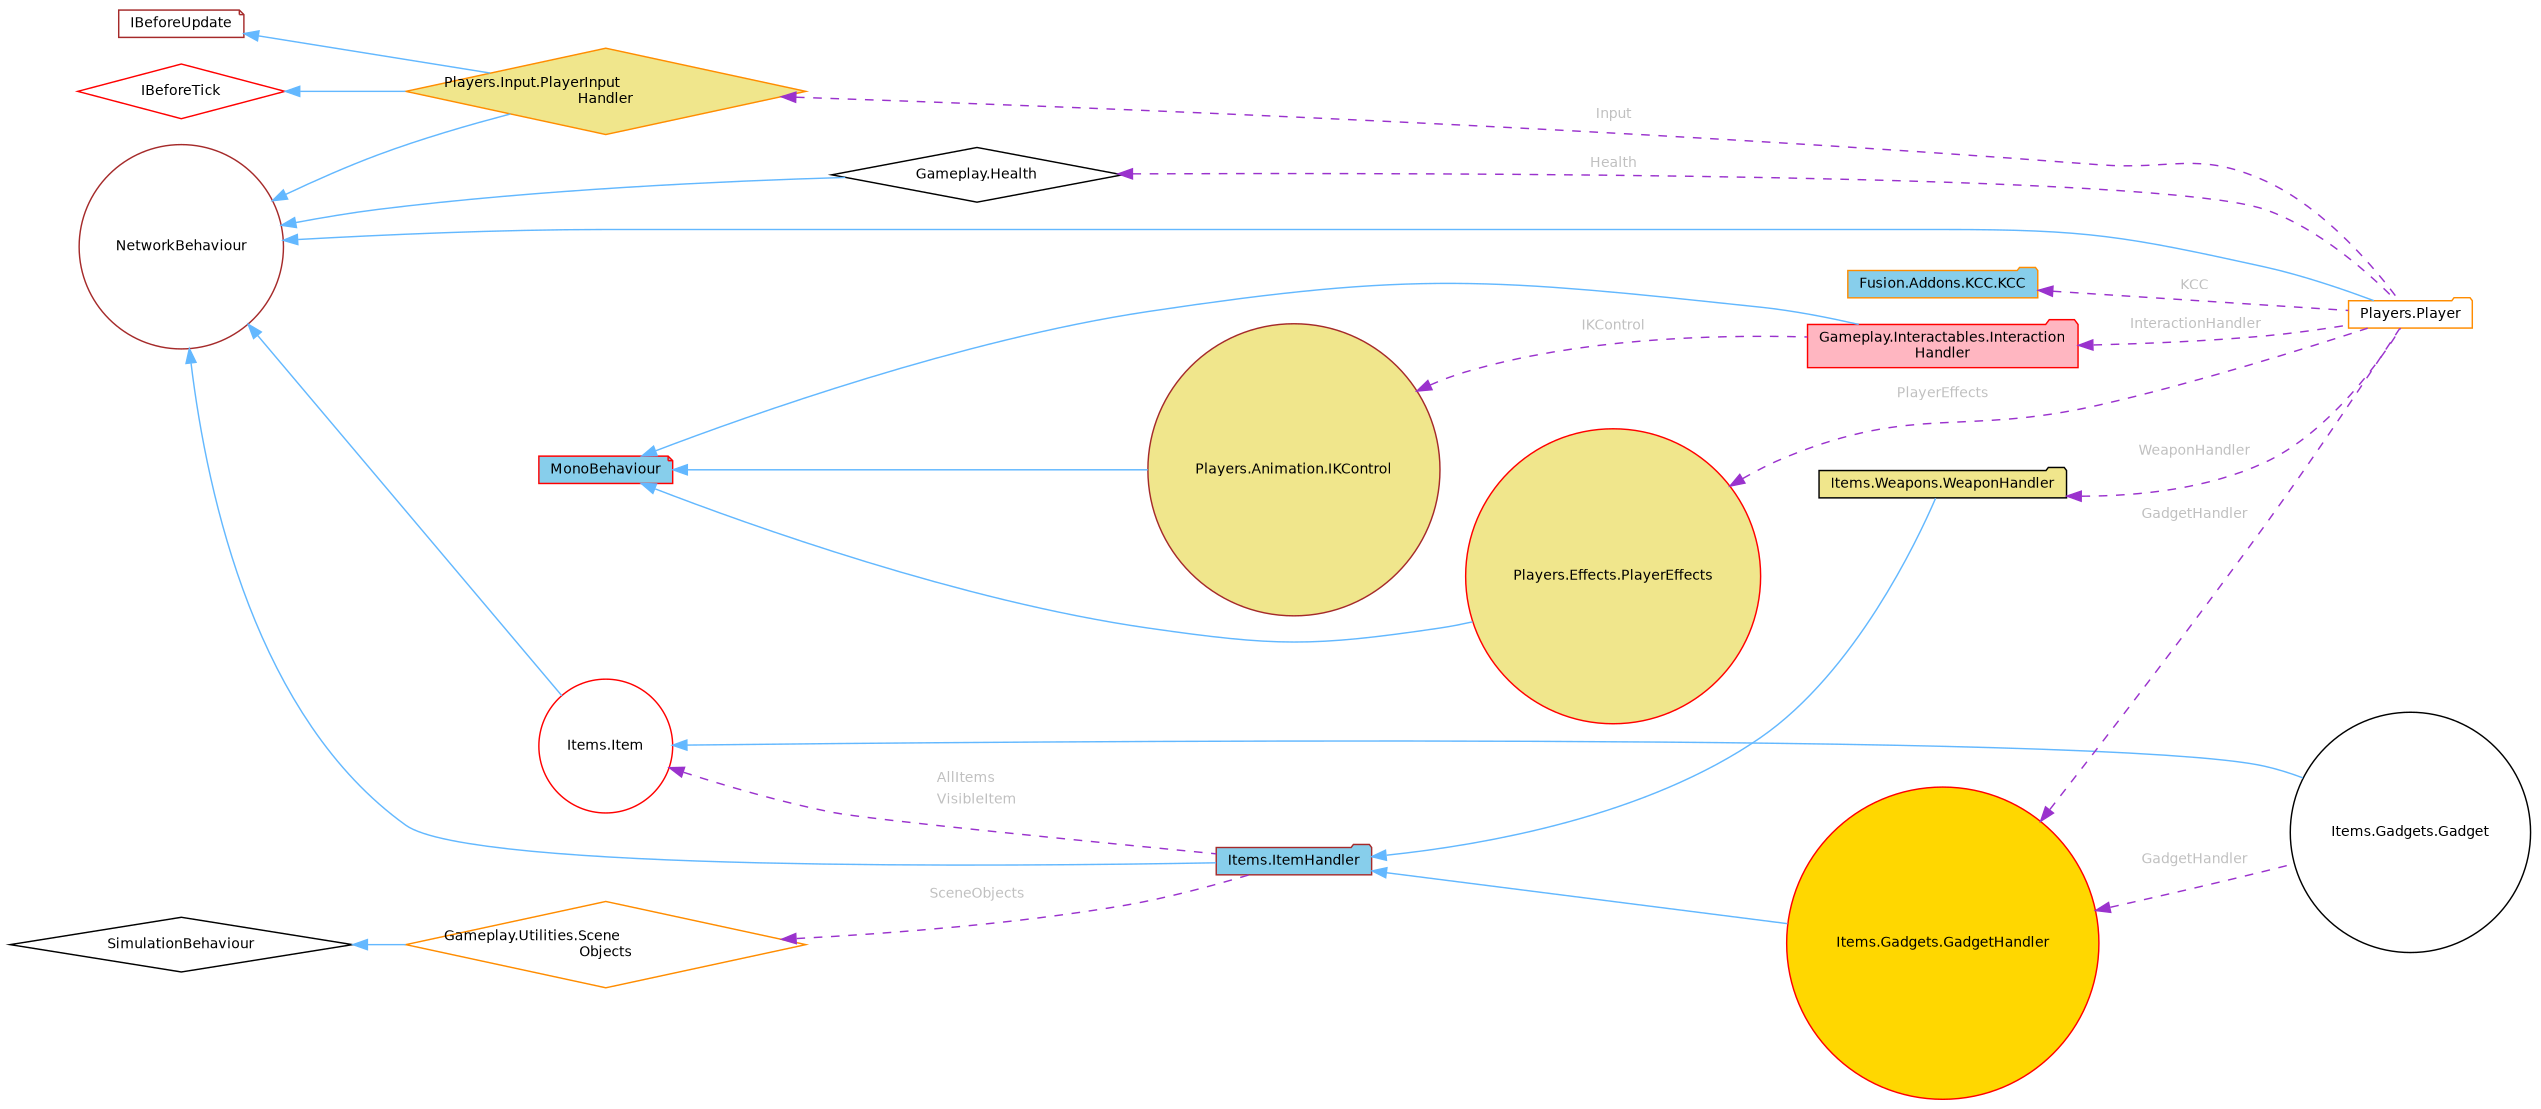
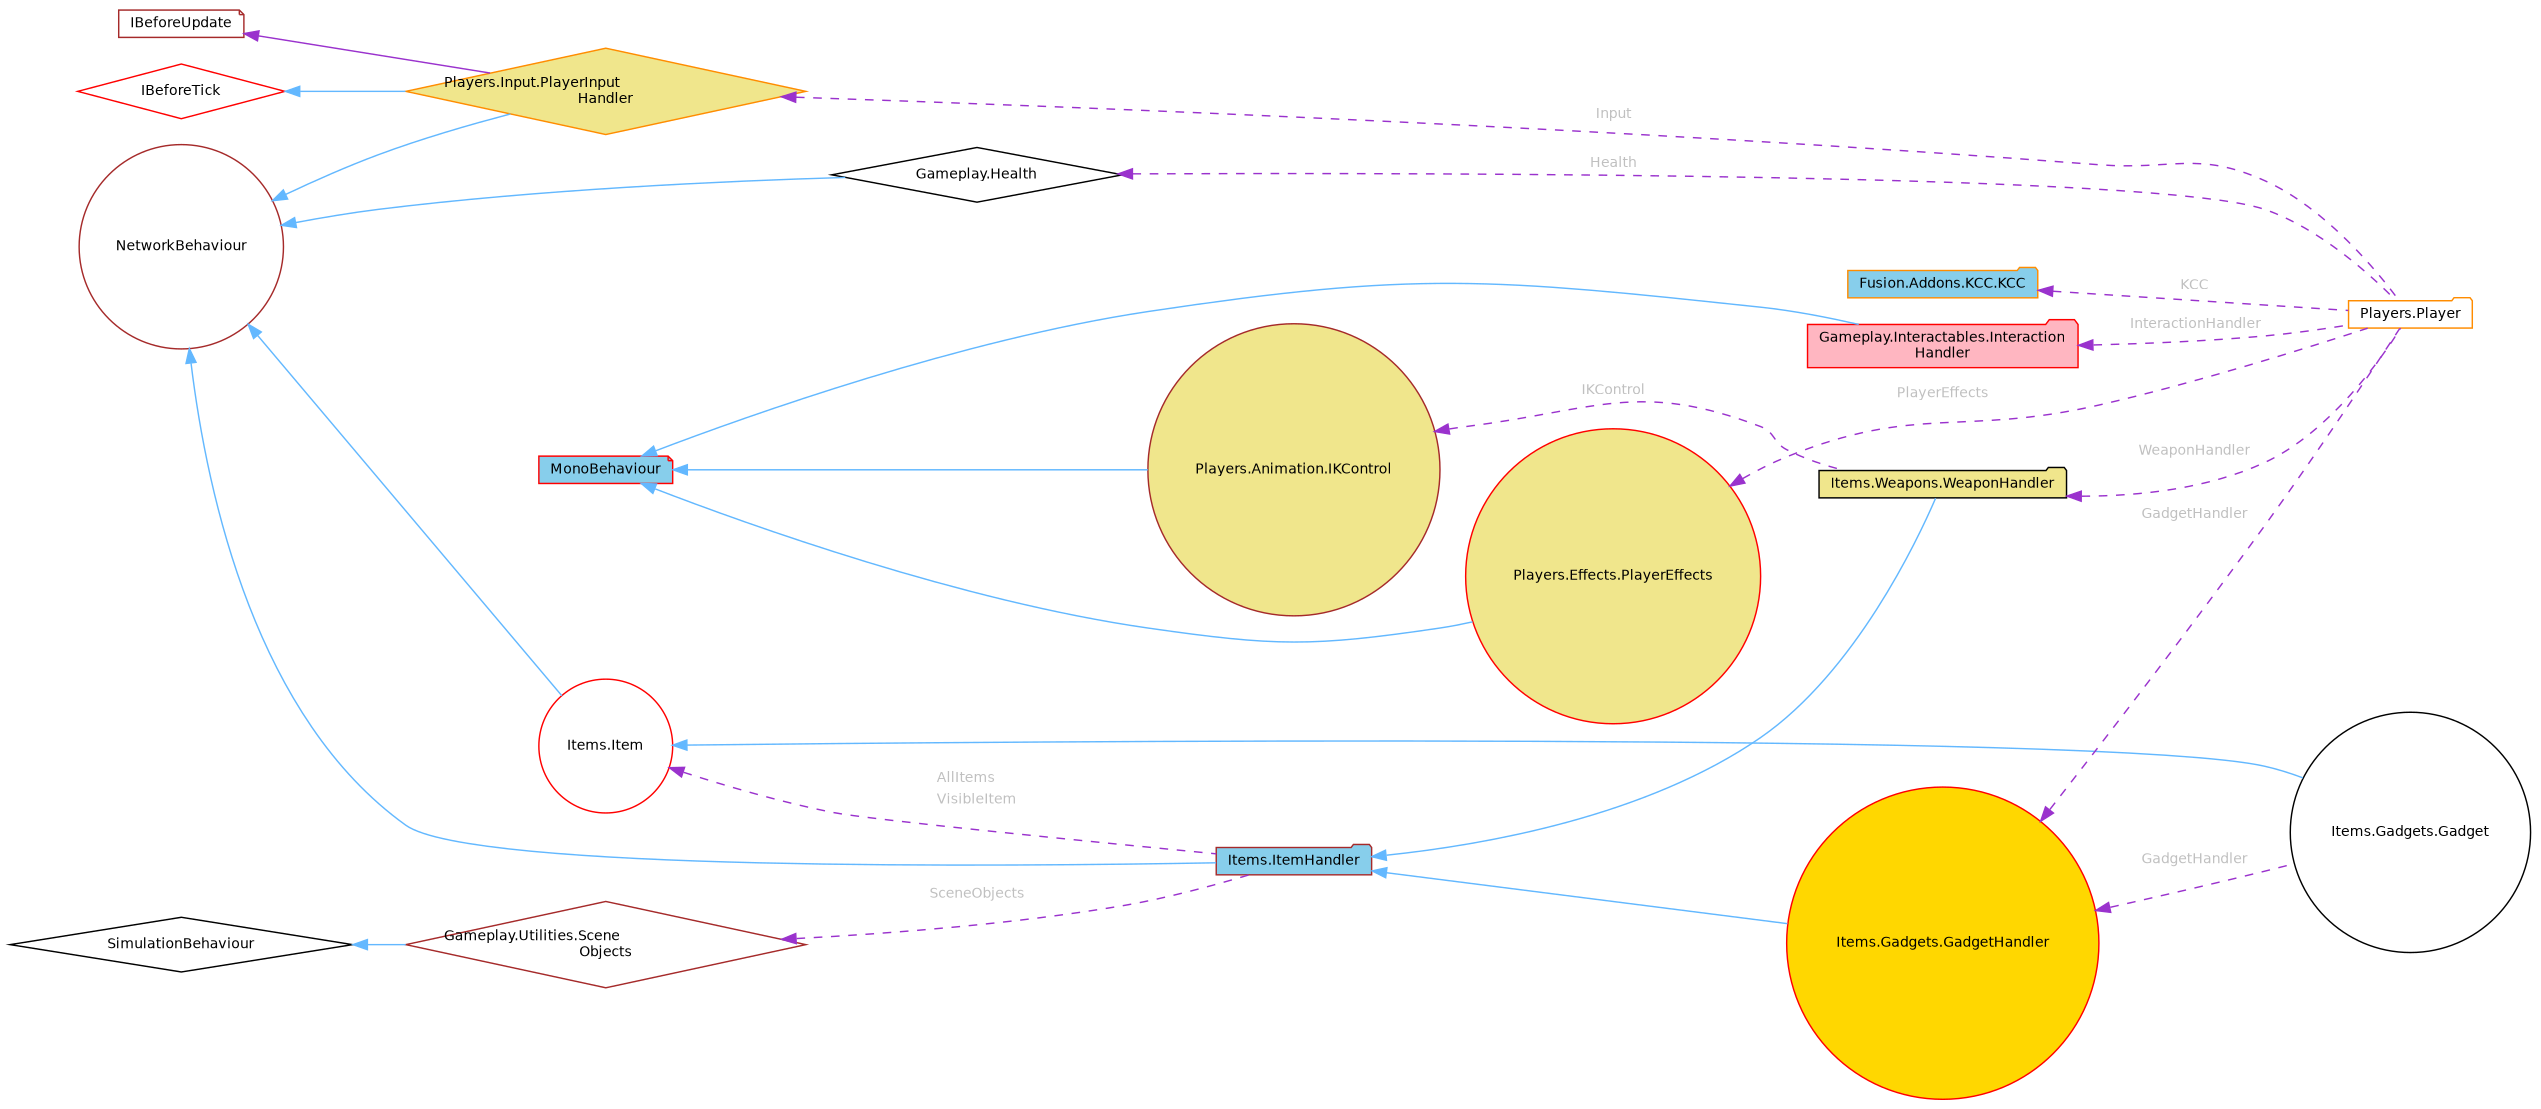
edge "Players.Input.PlayerInput Handler" -> "IBeforeUpdate": color steelblue1 -> darkorchid3
edge "Players.Player" -> "NetworkBehaviour": removed
edge "Gameplay.Interactables.Interaction Handler" -> "Players.Animation.IKControl": now "Items.Weapons.WeaponHandler" -> "Players.Animation.IKControl"
node "Gameplay.Utilities.Scene Objects": color darkorange -> brown
